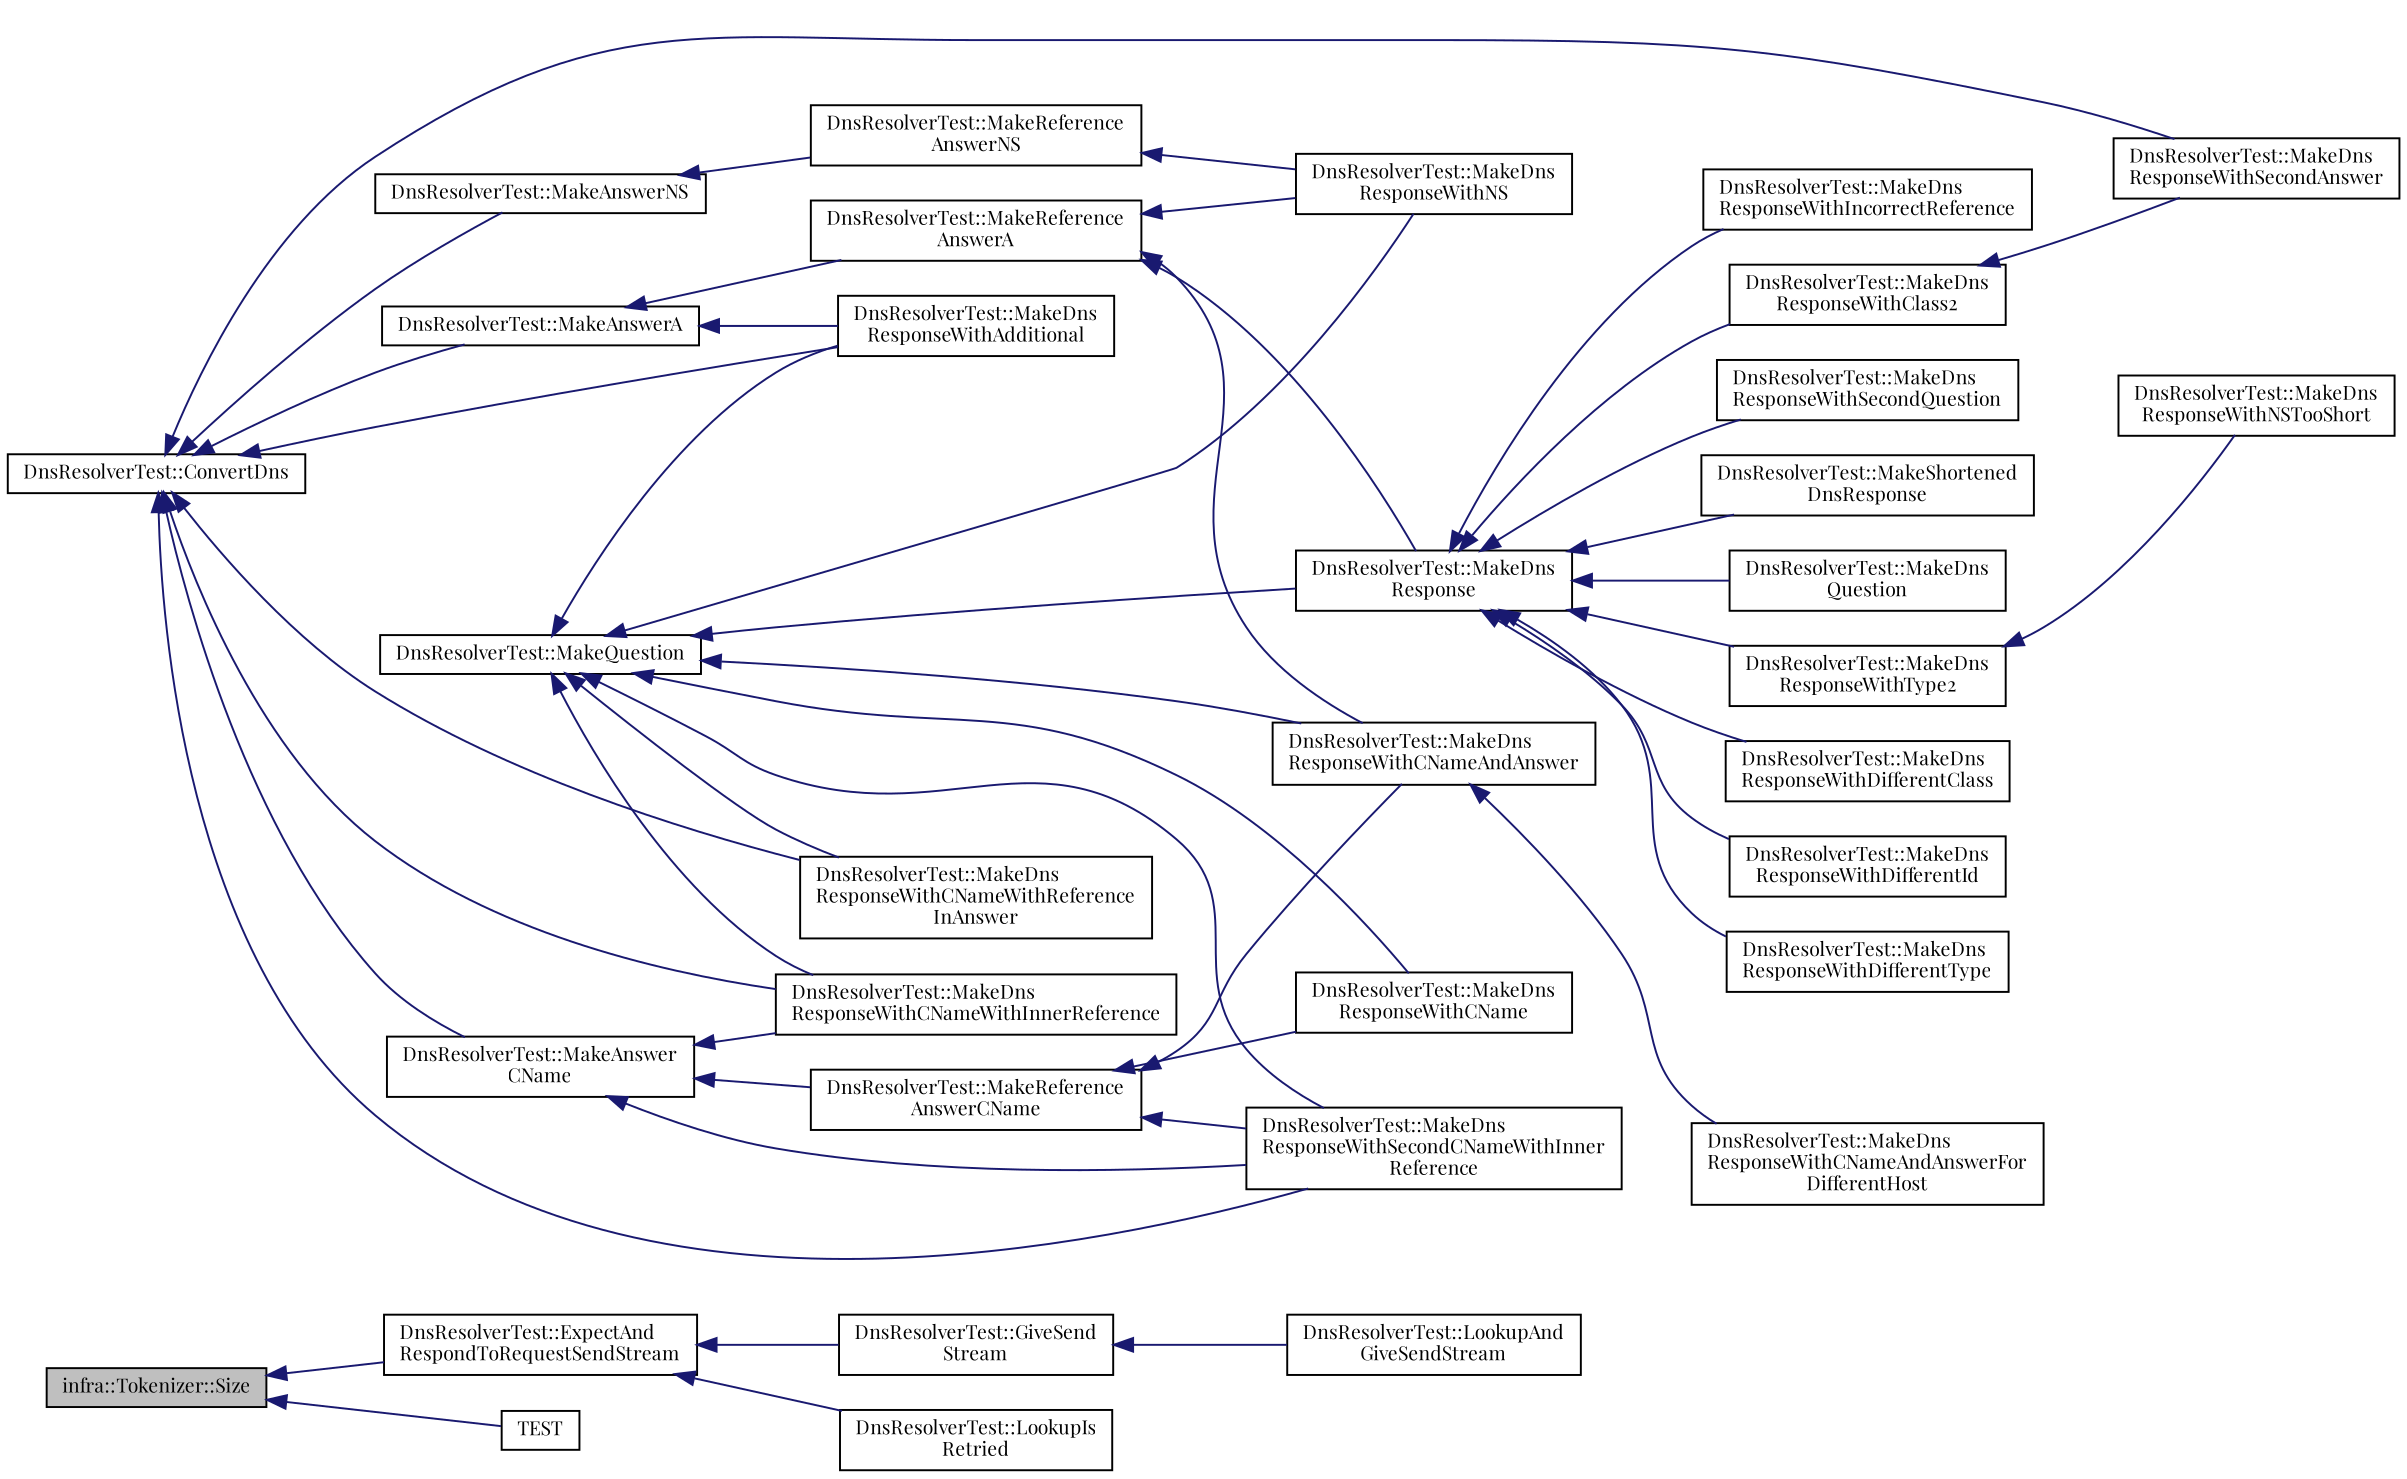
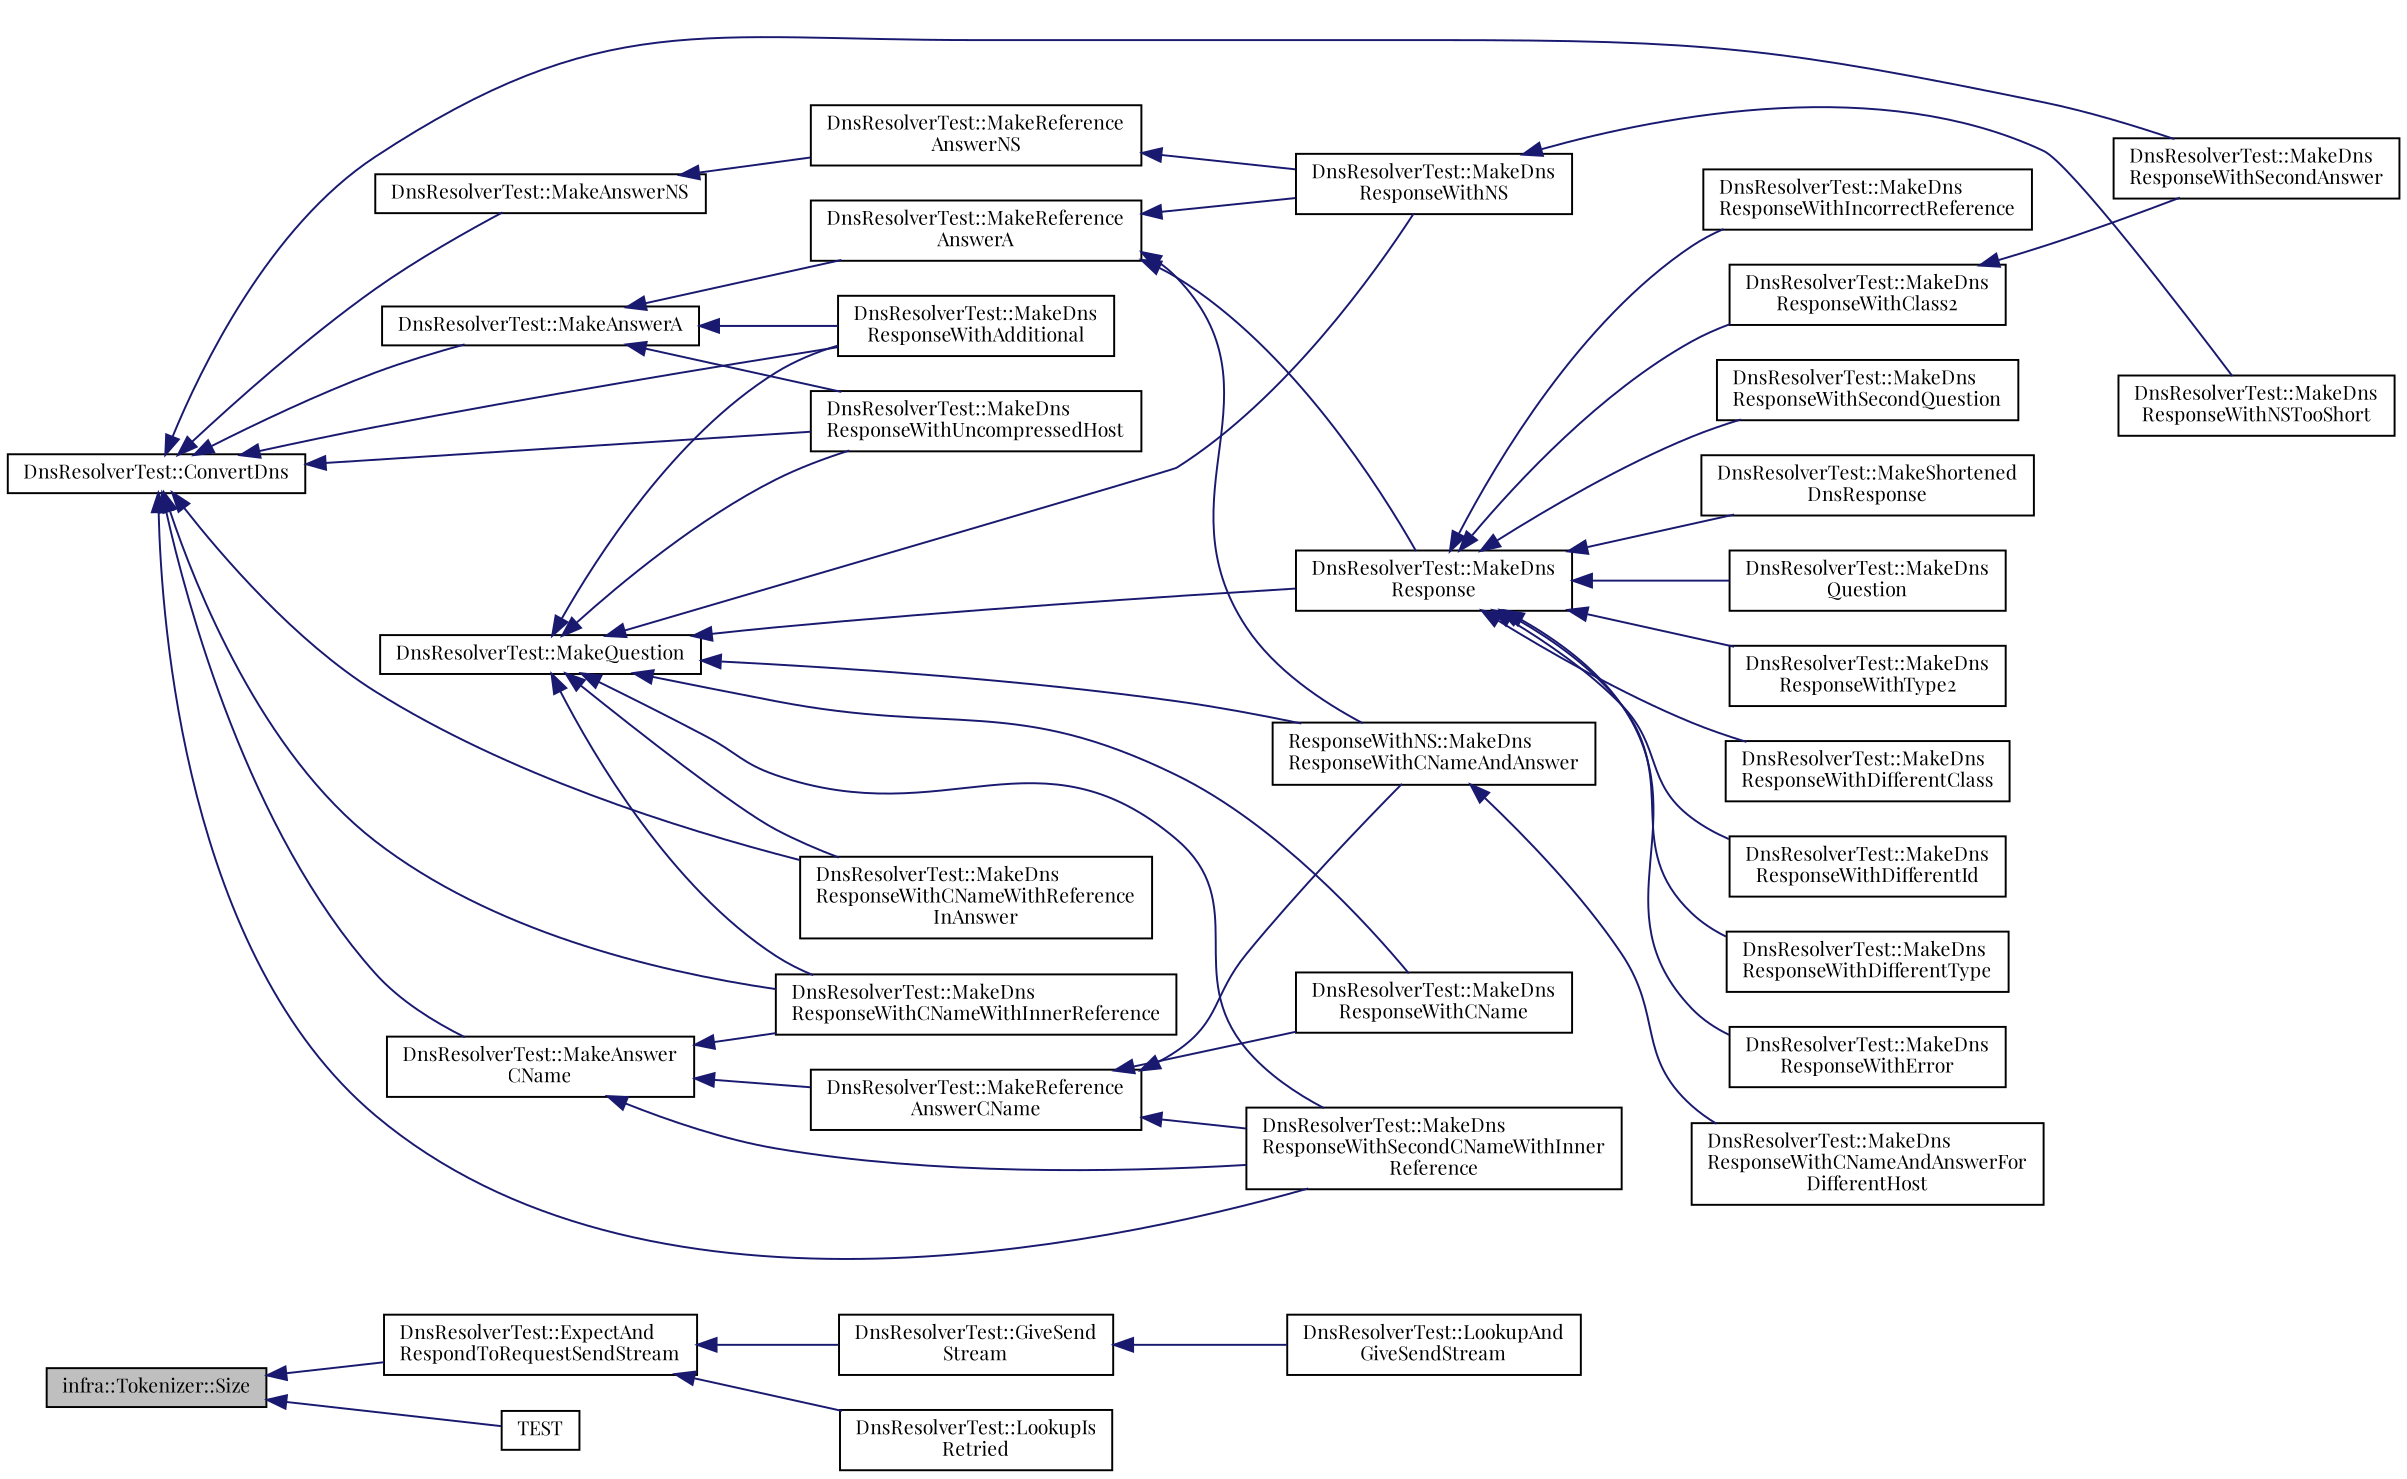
node "DnsResolverTest::MakeDns ResponseWithUncompressedHost": added
edge "DnsResolverTest::MakeDns ResponseWithNSTooShort" -> "DnsResolverTest::MakeDns ResponseWithType2": now "DnsResolverTest::MakeDns ResponseWithNSTooShort" -> "DnsResolverTest::MakeDns ResponseWithNS"
node "DnsResolverTest::MakeDns ResponseWithCNameAndAnswer": label "DnsResolverTest::MakeDns ResponseWithCNameAndAnswer" -> "ResponseWithNS::MakeDns ResponseWithCNameAndAnswer"
node "DnsResolverTest::MakeDns ResponseWithError": added
